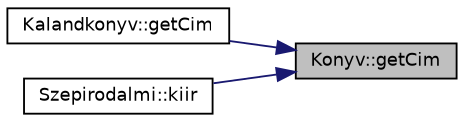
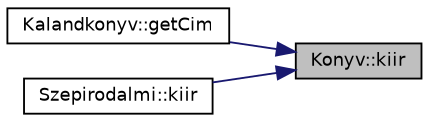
node "Konyv::getCim": label "Konyv::getCim" -> "Konyv::kiir"
